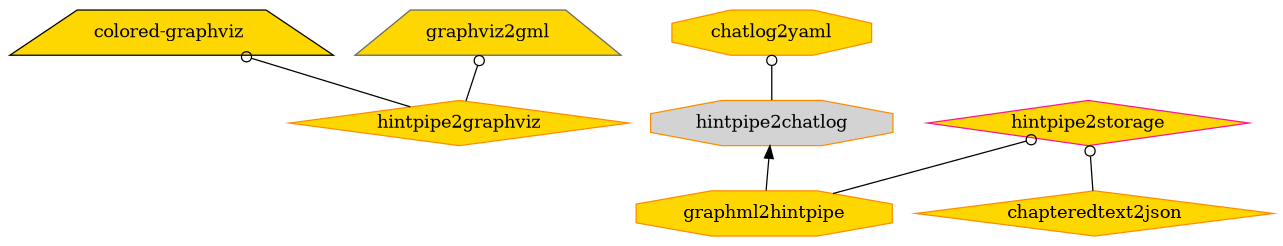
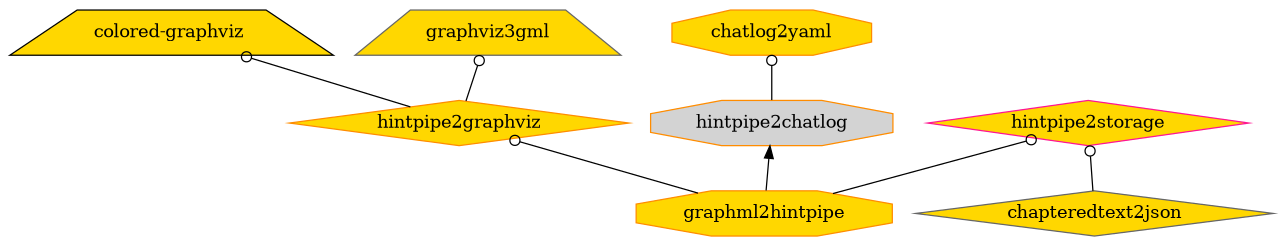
node "graphviz2gml": label "graphviz2gml" -> "graphviz3gml"
edge "graphml2hintpipe" -> "hintpipe2graphviz": added
node "chapteredtext2json": color darkorange -> gray40
